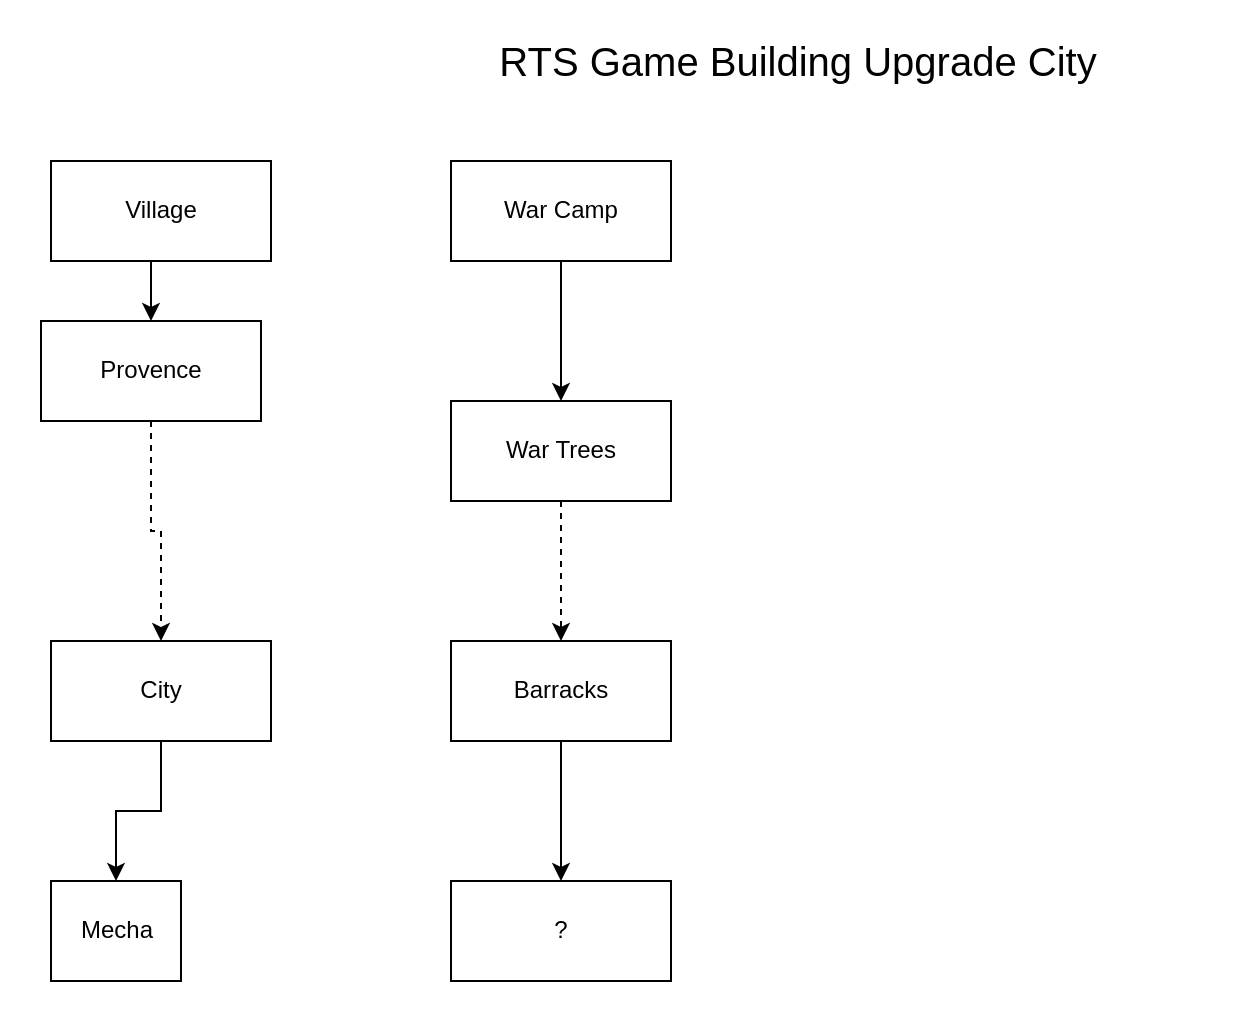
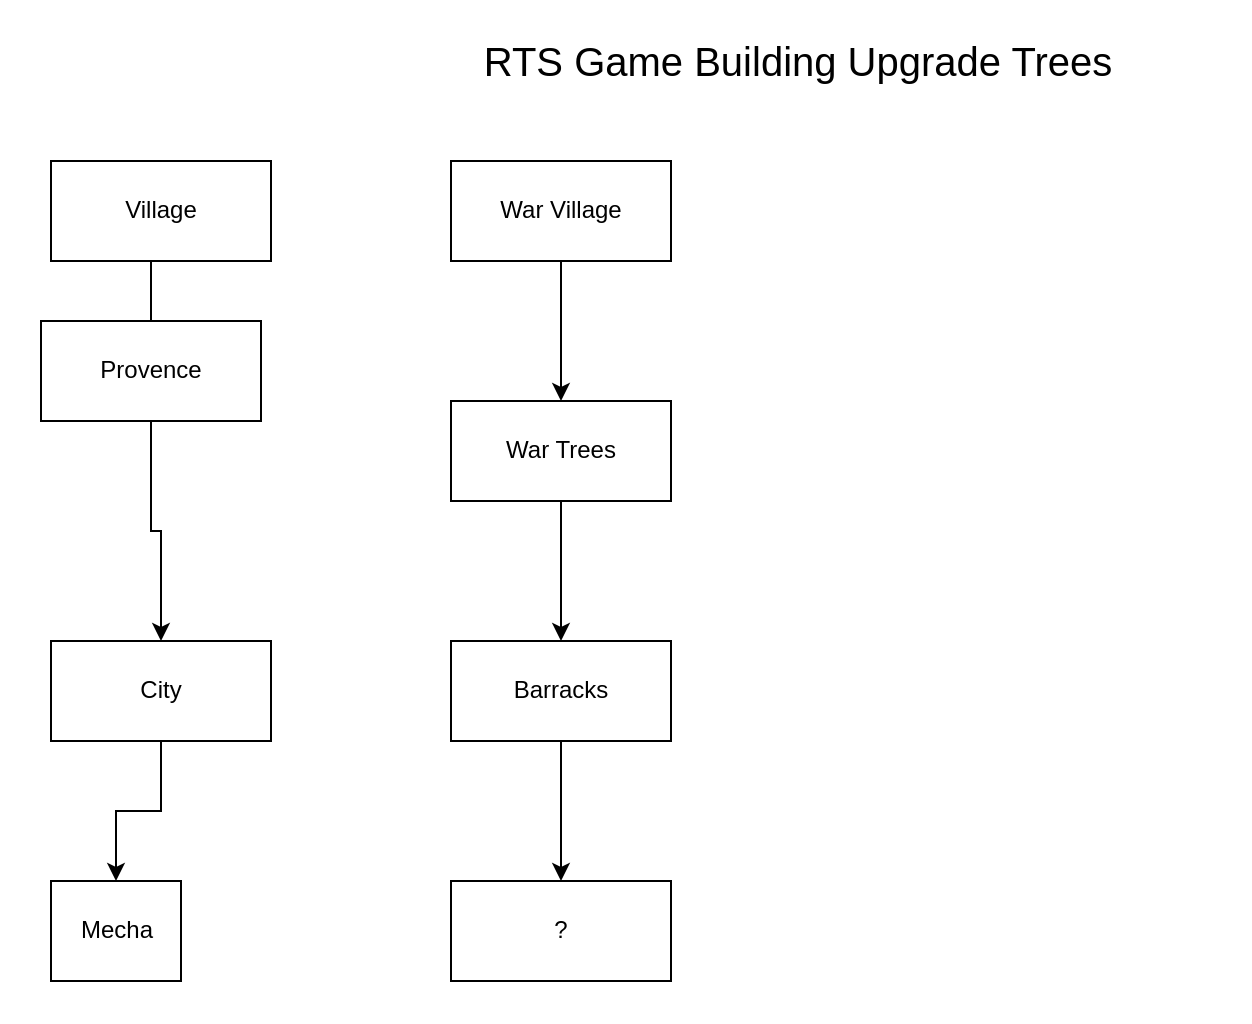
node "RTS Game Building Upgrade City": label "RTS Game Building Upgrade City" -> "RTS Game Building Upgrade Trees"
node "War Camp": label "War Camp" -> "War Village"
edge "Village" -> "Provence": arrowhead classic -> none
edge "Provence" -> "City": style dashed -> solid
edge "War Trees" -> "Barracks": style dashed -> solid
